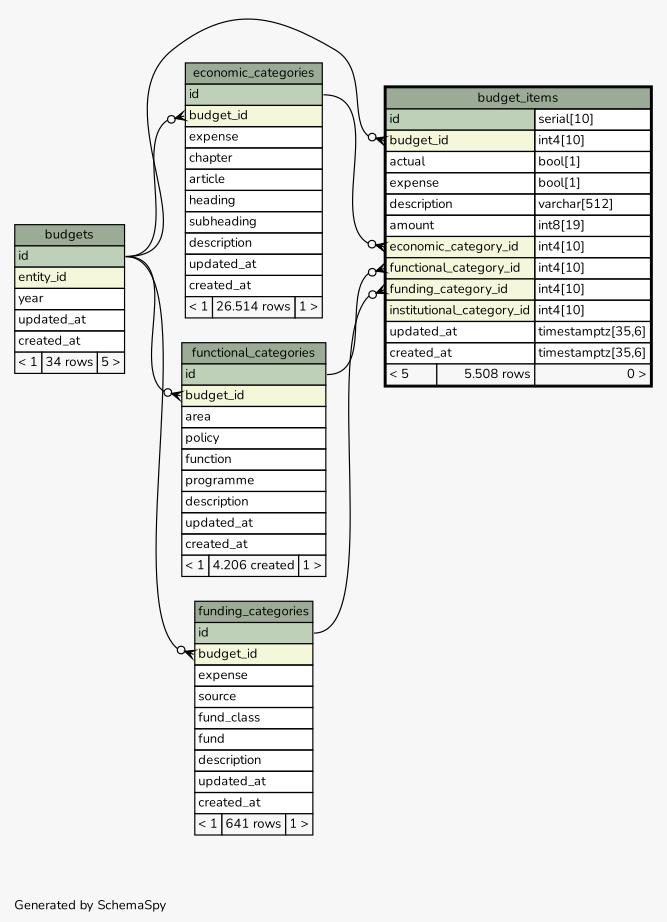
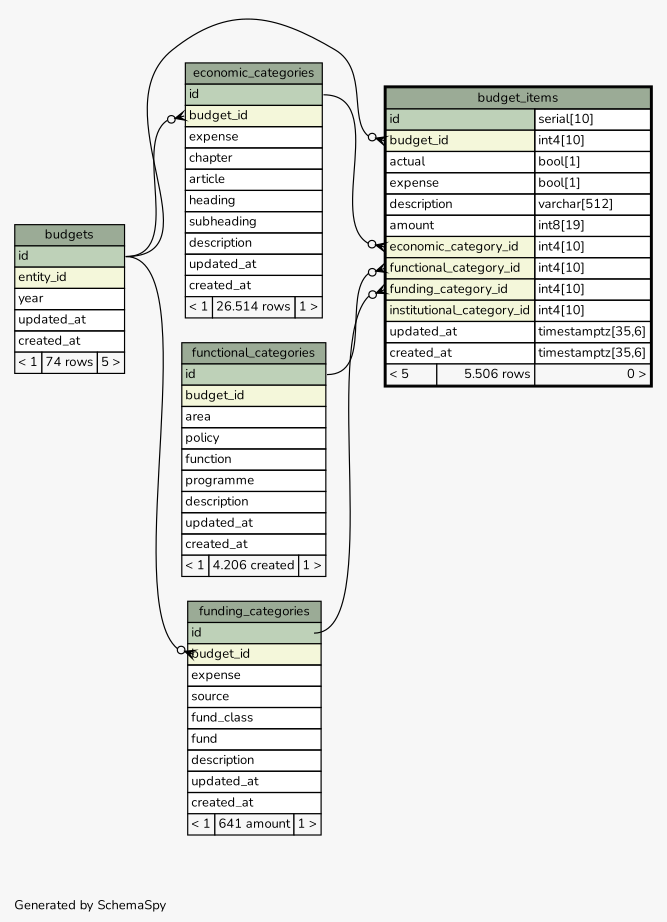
edge "budgets" -> "functional_categories": removed
node "budgets": text "34 rows" -> "74 rows"
node "budget_items": text "5.508 rows" -> "5.506 rows"
node "funding_categories": text "641 rows" -> "641 amount"
